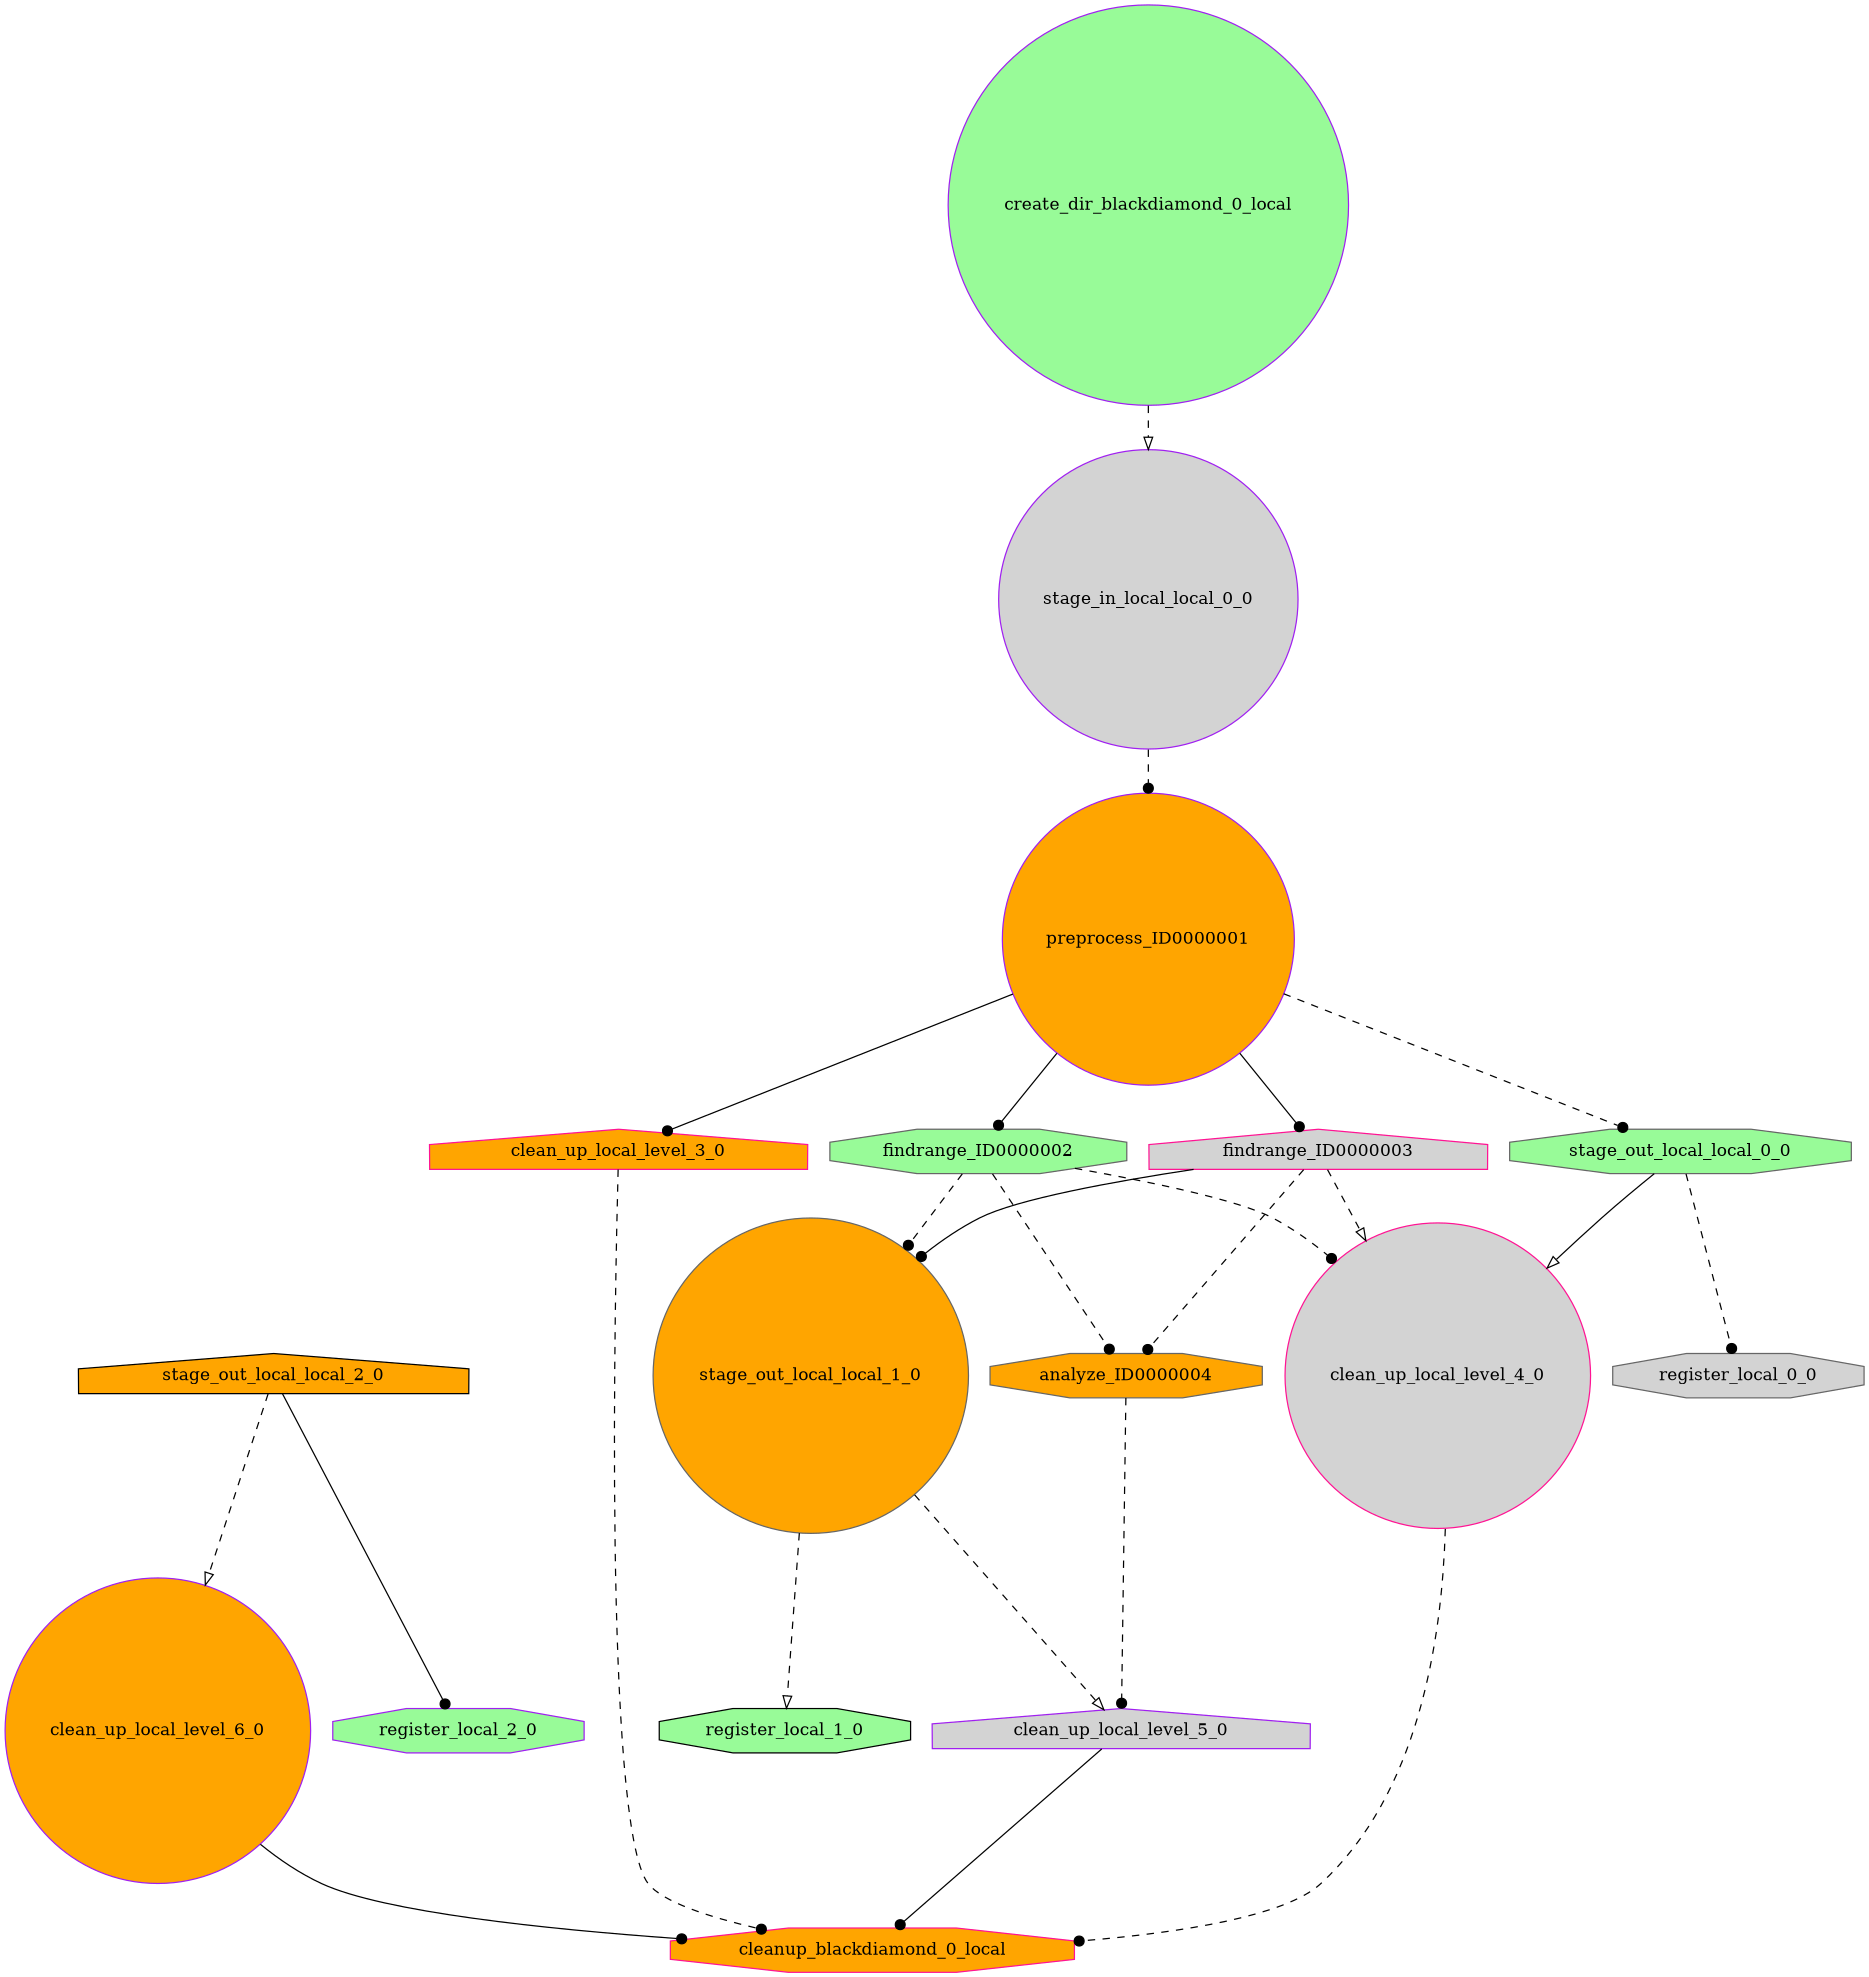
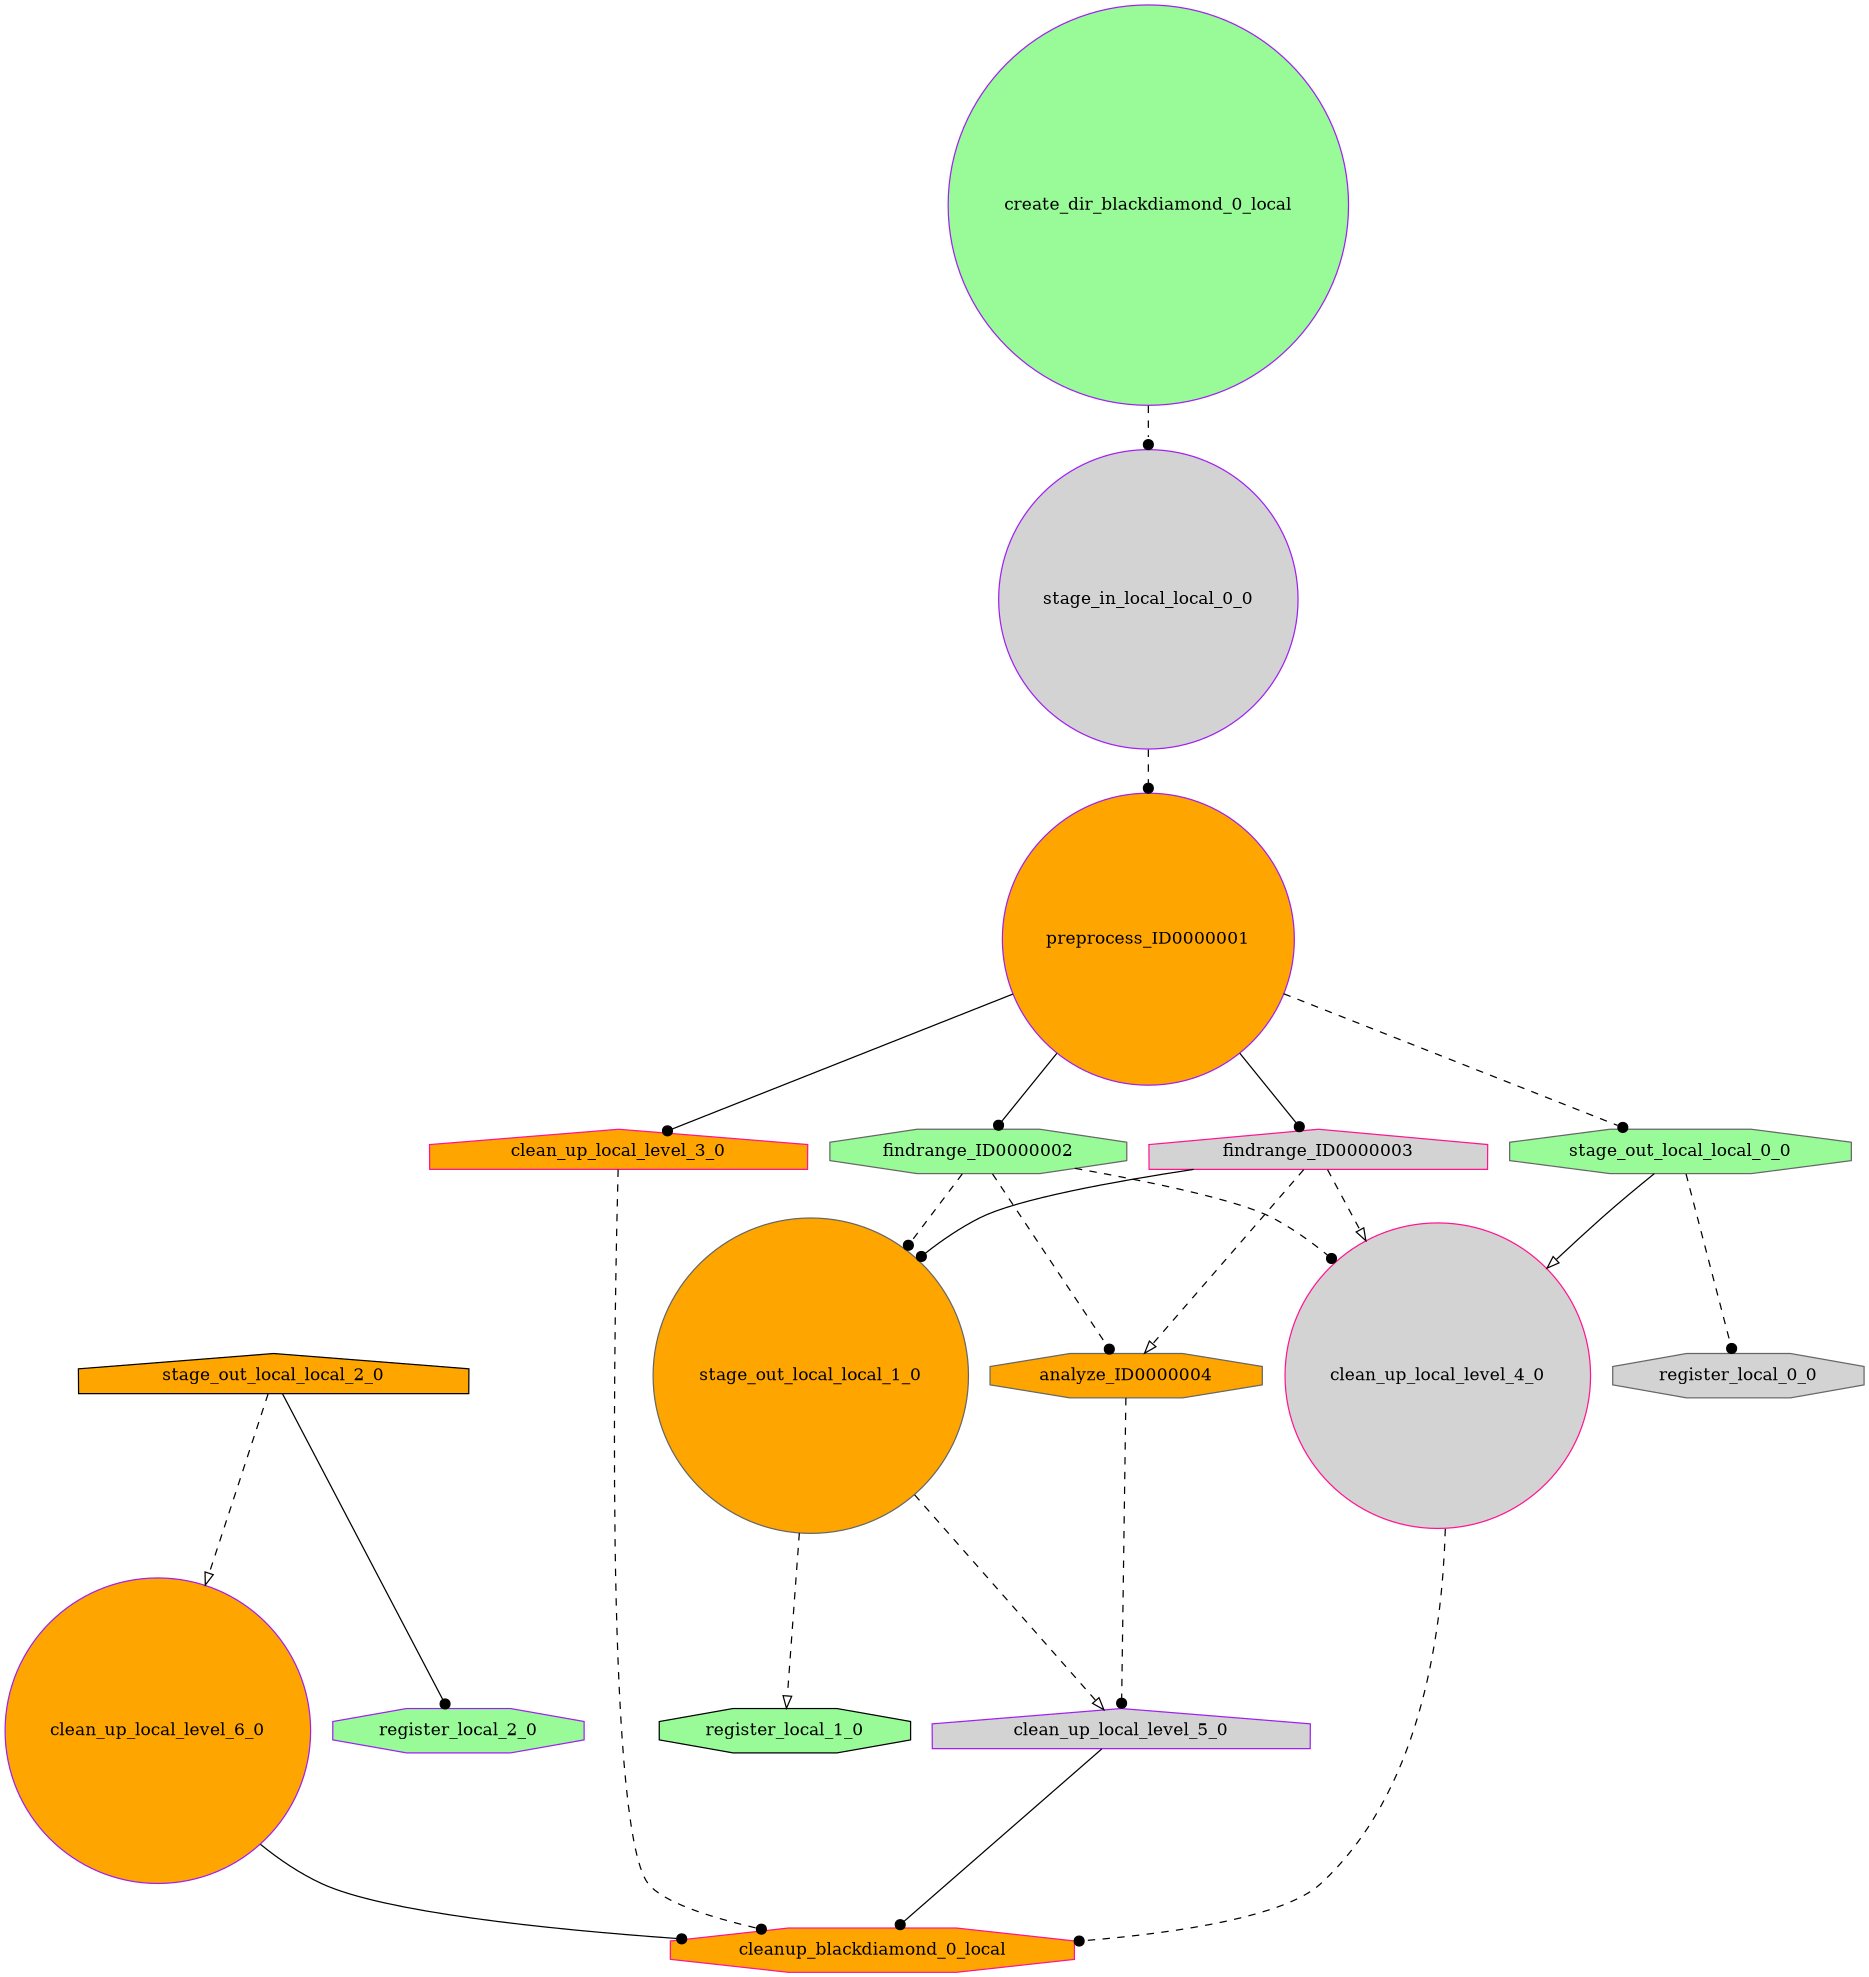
edge "create_dir_blackdiamond_0_local" -> "stage_in_local_local_0_0": arrowhead onormal -> dot
edge "findrange_ID0000003" -> "analyze_ID0000004": arrowhead dot -> onormal
